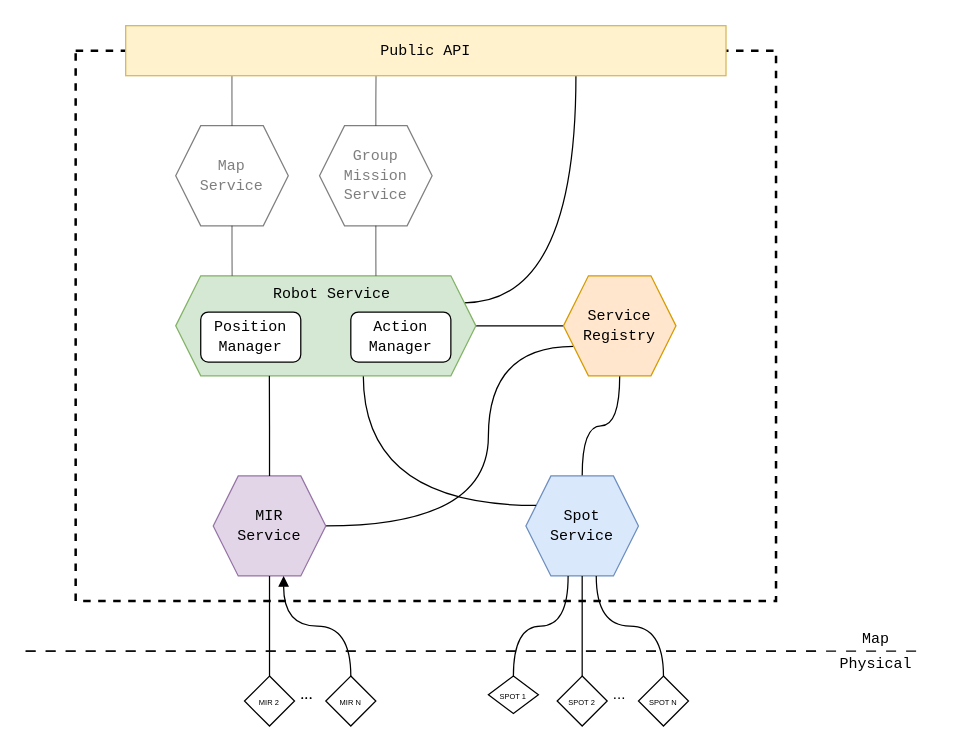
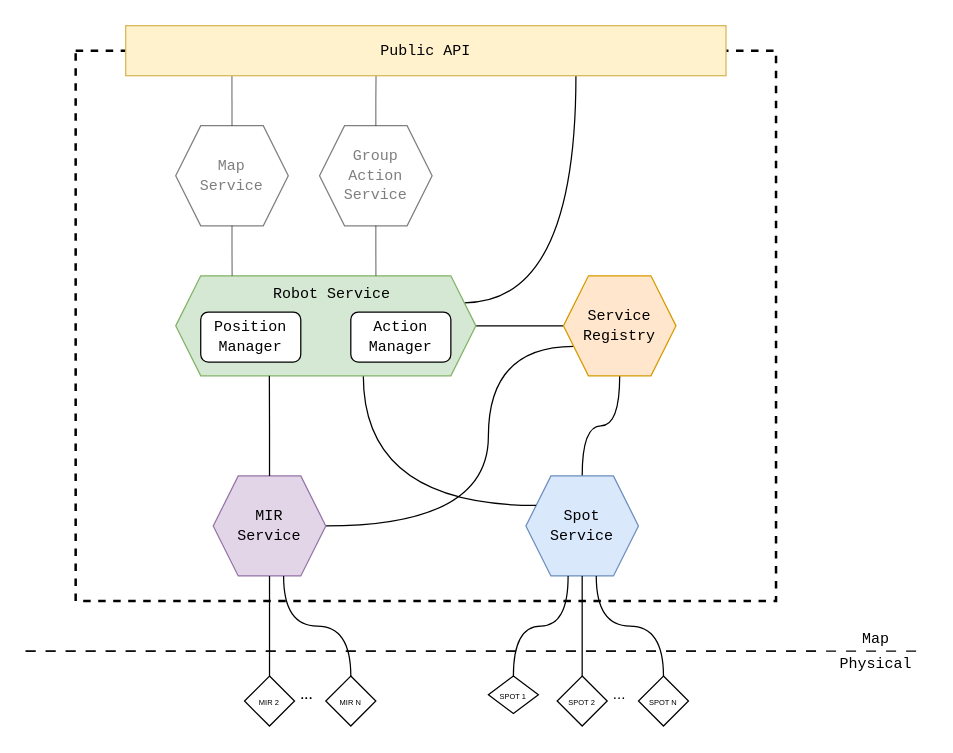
node "Group Mission Service": label "Group Mission Service" -> "Group Action Service"
edge "MIR N" -> "MIR Service": arrowhead block -> none
